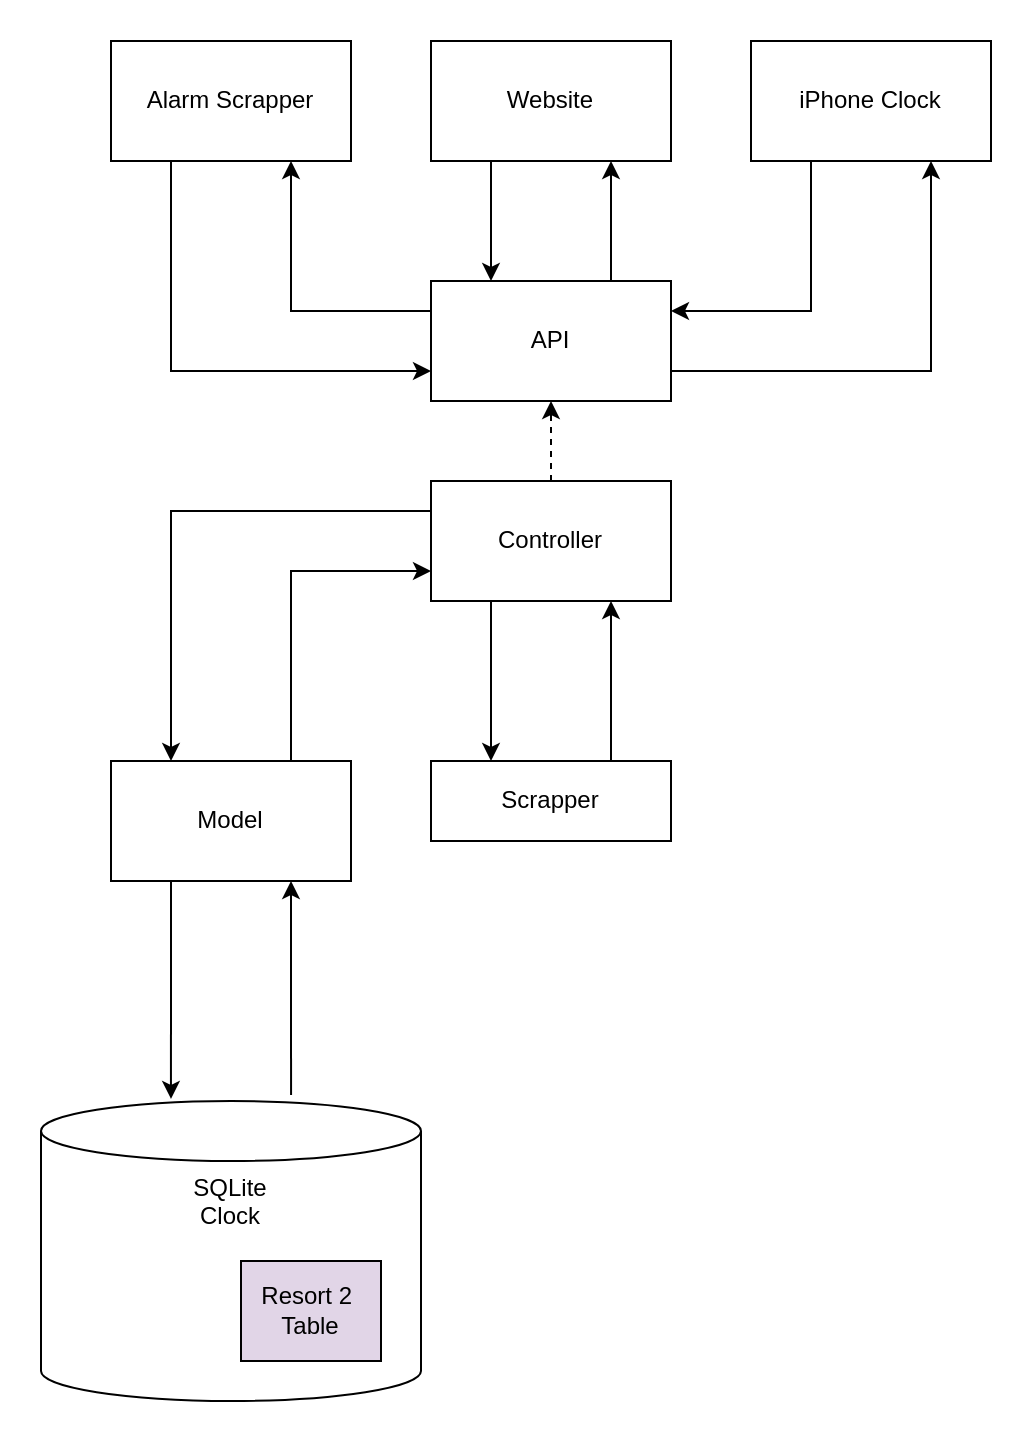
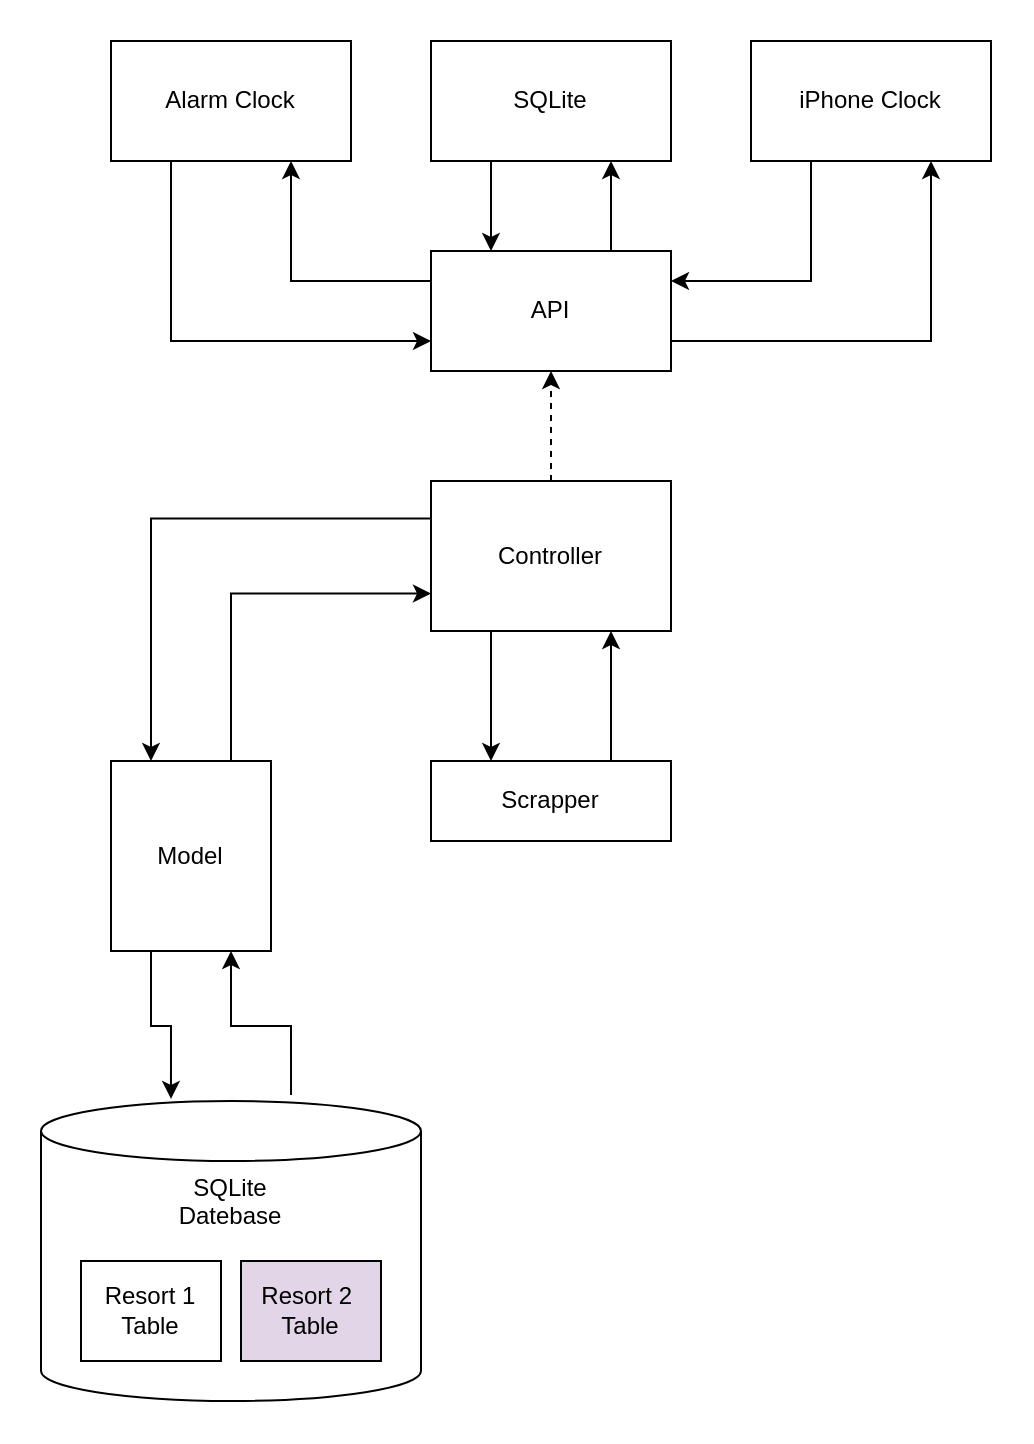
node "Alarm Scrapper": label "Alarm Scrapper" -> "Alarm Clock"
node "Website": label "Website" -> "SQLite"
node "API": moved (551, 341) -> (551, 311)
node "Controller": size 240x120 -> 240x150
node "Model": size 240x120 -> 160x190
node "SQLite Clock": label "SQLite Clock" -> "SQLite Datebase"
node "Resort 1 Table": added
